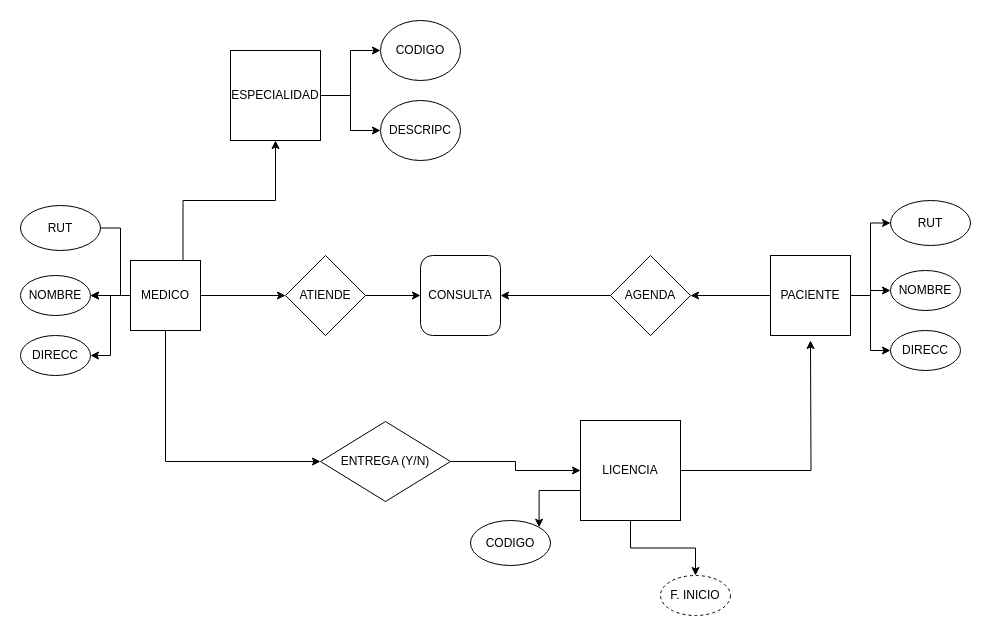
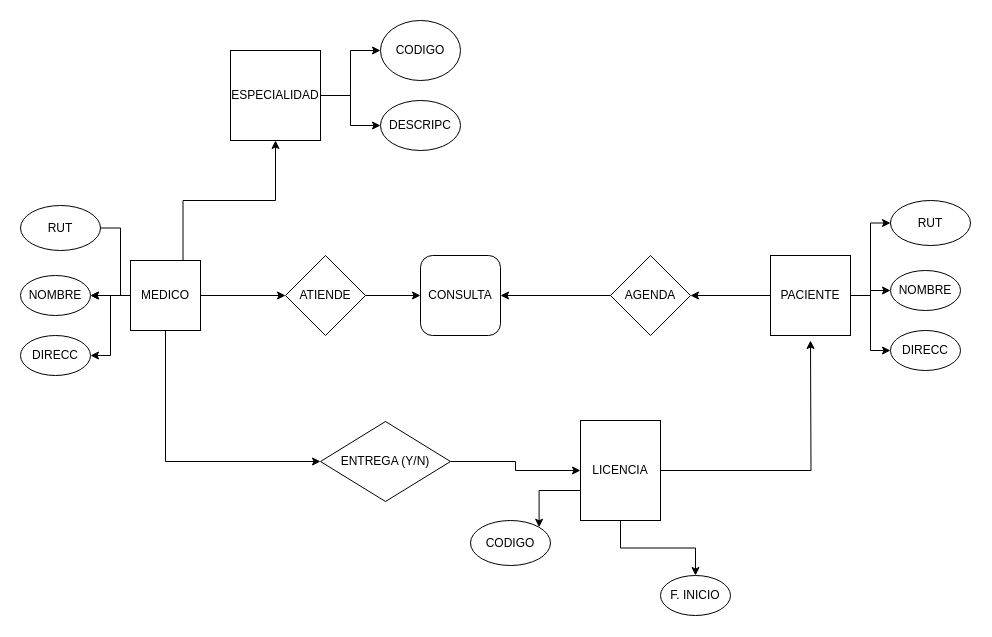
node "DESCRIPC": size 80x60 -> 80x50
node "LICENCIA": size 100x100 -> 80x100
node "F. INICIO": style dashed -> solid
